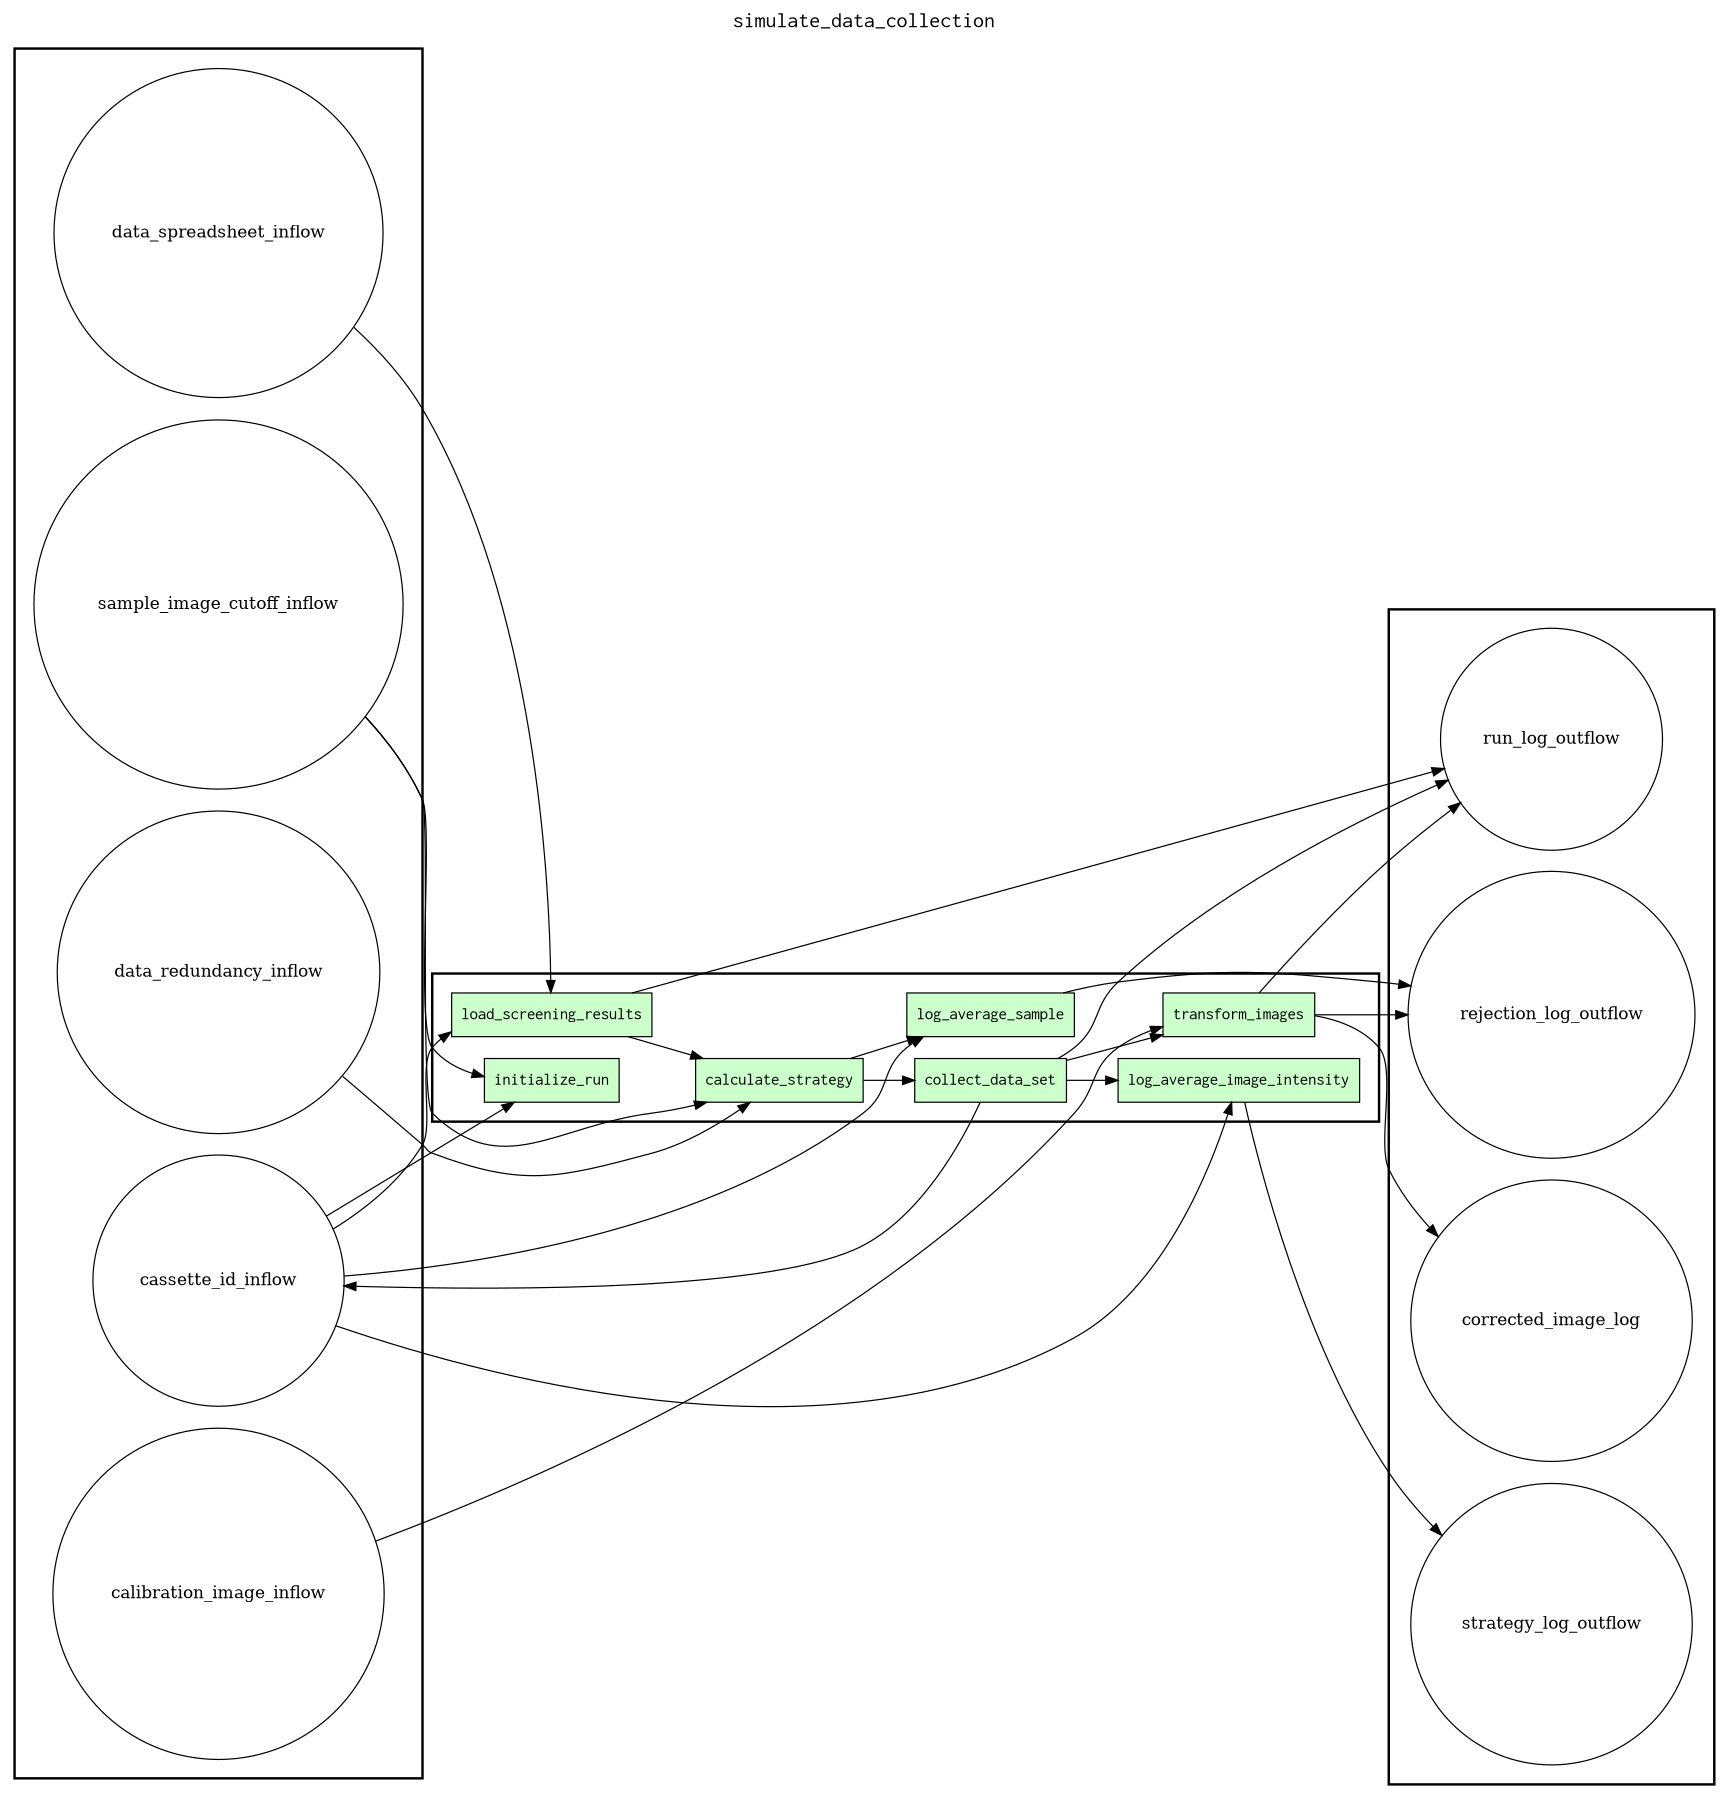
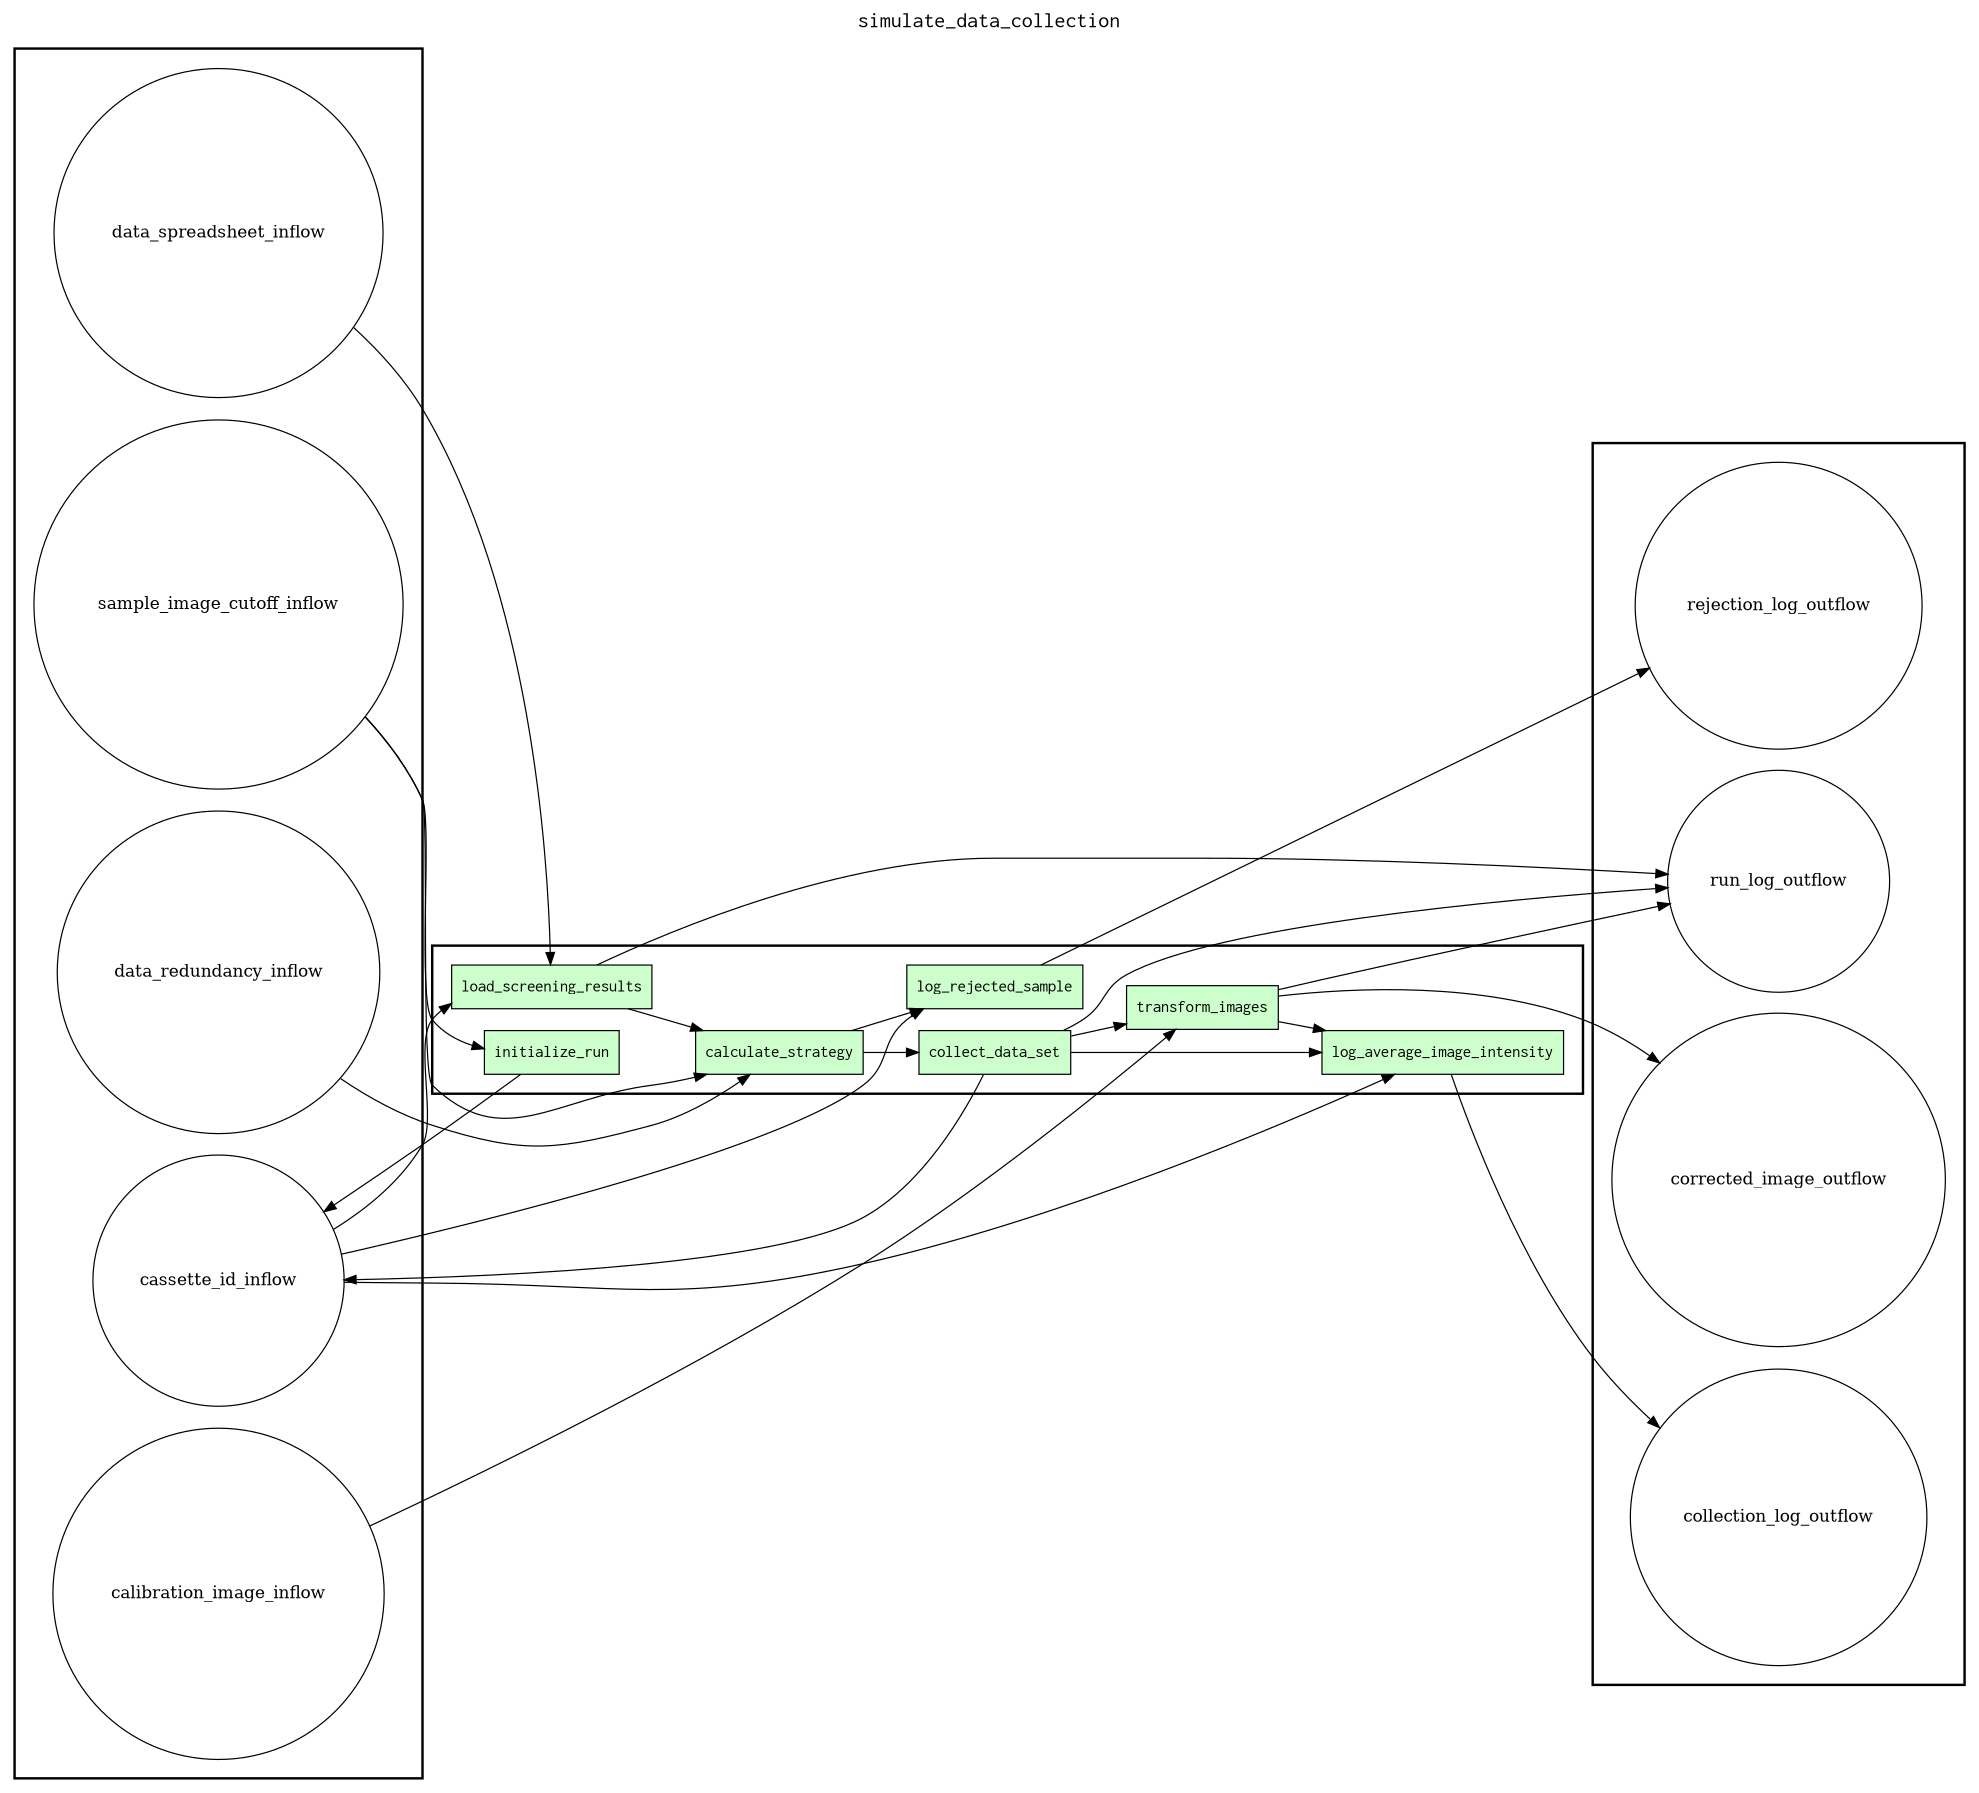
node "log_average_sample": label "log_average_sample" -> "log_rejected_sample"
edge "transform_images" -> "rejection_log_outflow": now "transform_images" -> "log_average_image_intensity"
edge "cassette_id_inflow" -> "initialize_run": reversed
node "corrected_image_log": label "corrected_image_log" -> "corrected_image_outflow"
node "strategy_log_outflow": label "strategy_log_outflow" -> "collection_log_outflow"
